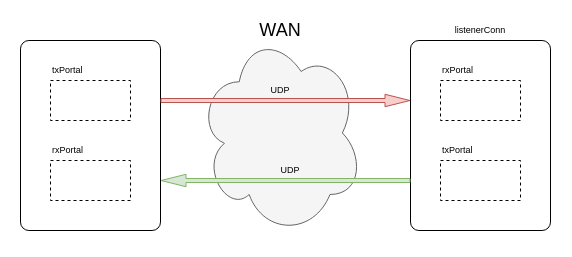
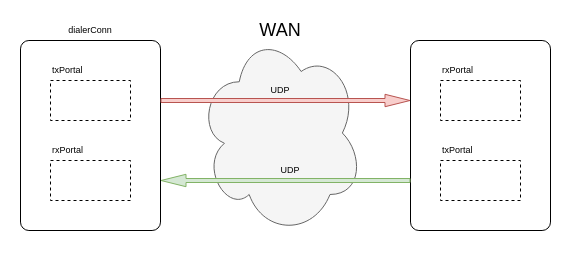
node "dialerConn": added
node "listenerConn": removed
